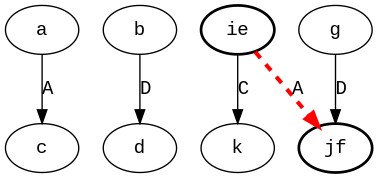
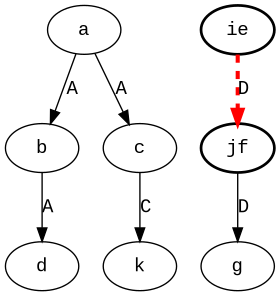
edge "ie" -> "k": now "c" -> "k"
edge "g" -> "jf": reversed
edge "a" -> "b": added, label "A"
edge "b" -> "d": label "D" -> "A"
edge "ie" -> "jf": label "A" -> "D"
